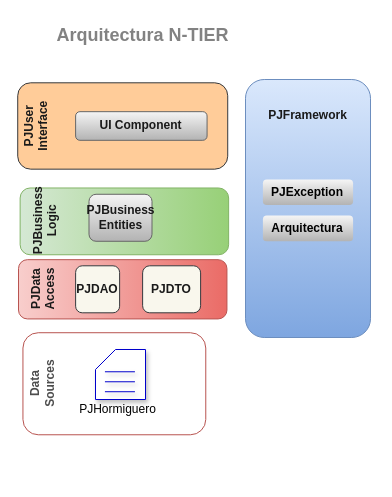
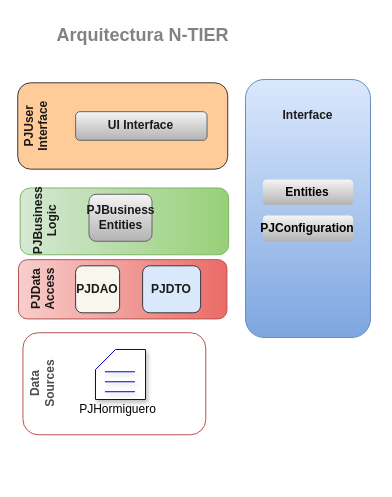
node "UI Component": label "UI Component" -> "UI Interface"
node "PJException": label "PJException" -> "Entities"
node "PJFramework": label "PJFramework" -> "Interface"
node "Arquitectura": label "Arquitectura" -> "PJConfiguration"
node "PJDTO": fillcolor #f9f7ed -> #dae8fc
